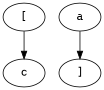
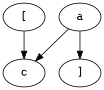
edge "a" -> "c": added
